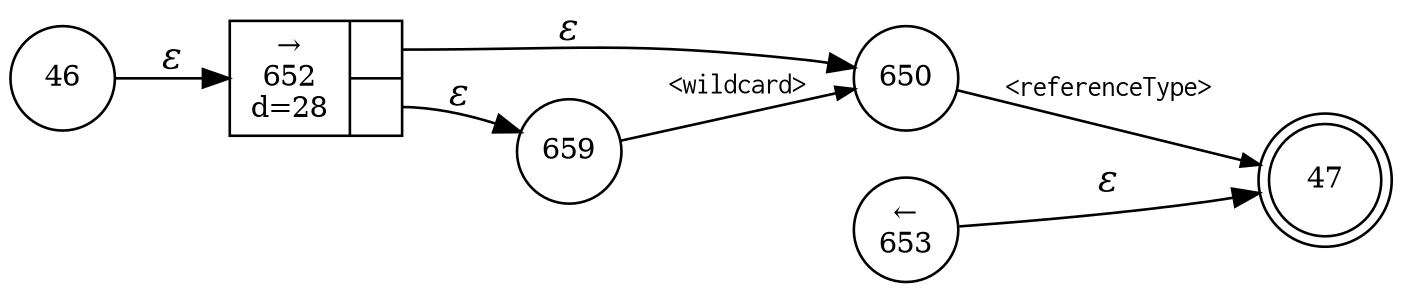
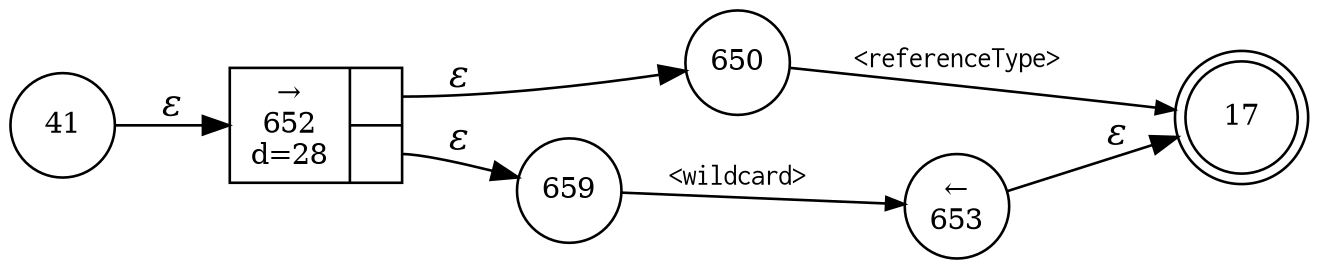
node "46": label "46" -> "41"
edge "659" -> "650": now "659" -> "← 653"
node "47": label "47" -> "17"
